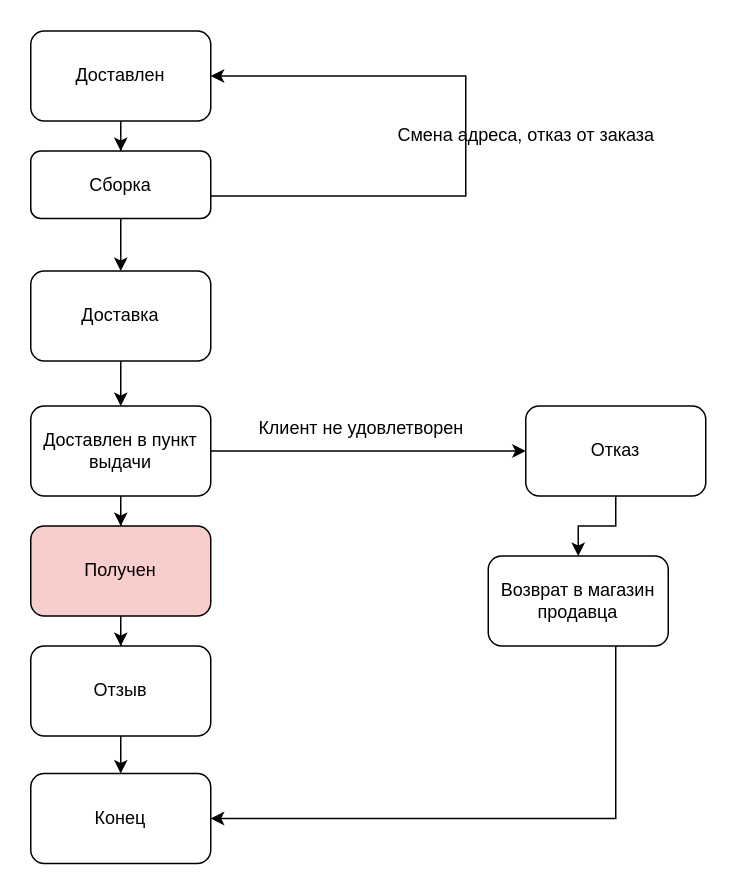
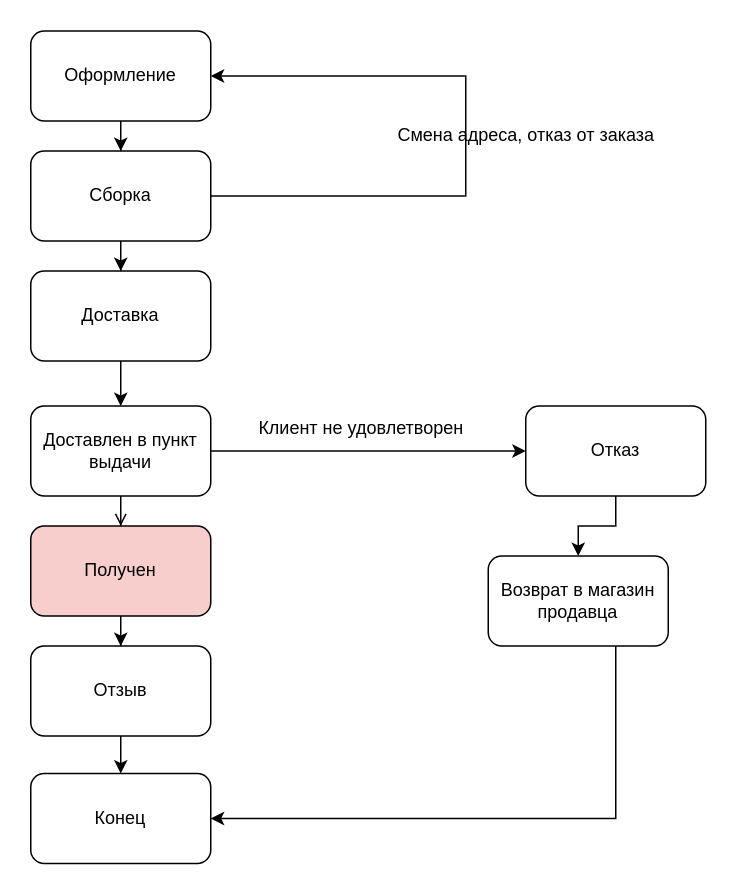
node "Доставлен": label "Доставлен" -> "Оформление"
node "Сборка": size 180x68 -> 180x90
edge "Доставлен в пункт выдачи" -> "Получен": arrowhead classic -> open
